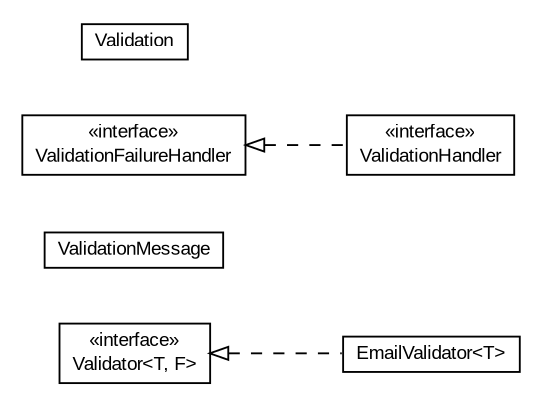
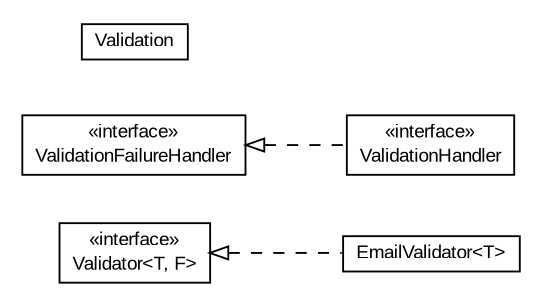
node "ValidationMessage": removed
